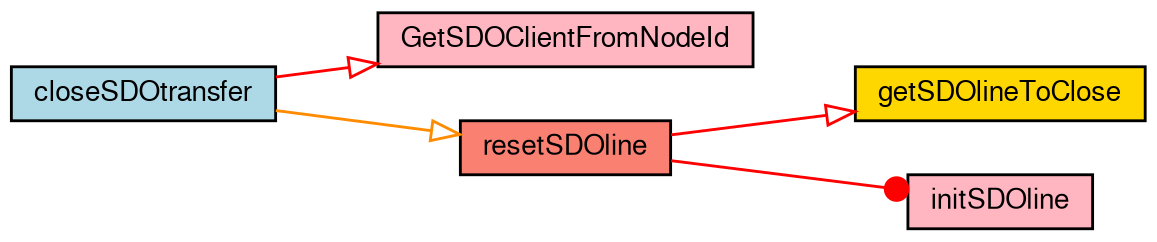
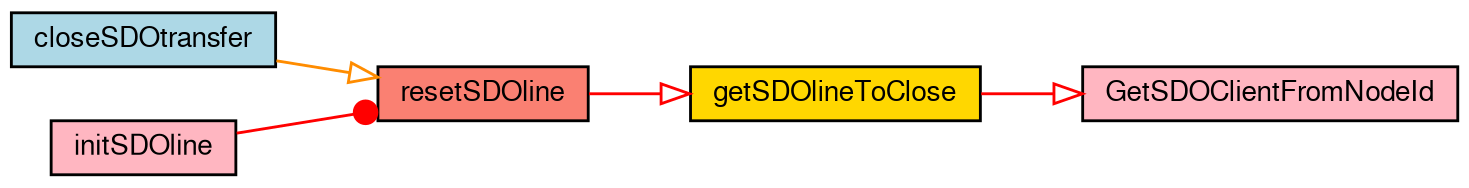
edge "closeSDOtransfer" -> "GetSDOClientFromNodeId": now "getSDOlineToClose" -> "GetSDOClientFromNodeId"
edge "resetSDOline" -> "initSDOline": reversed
